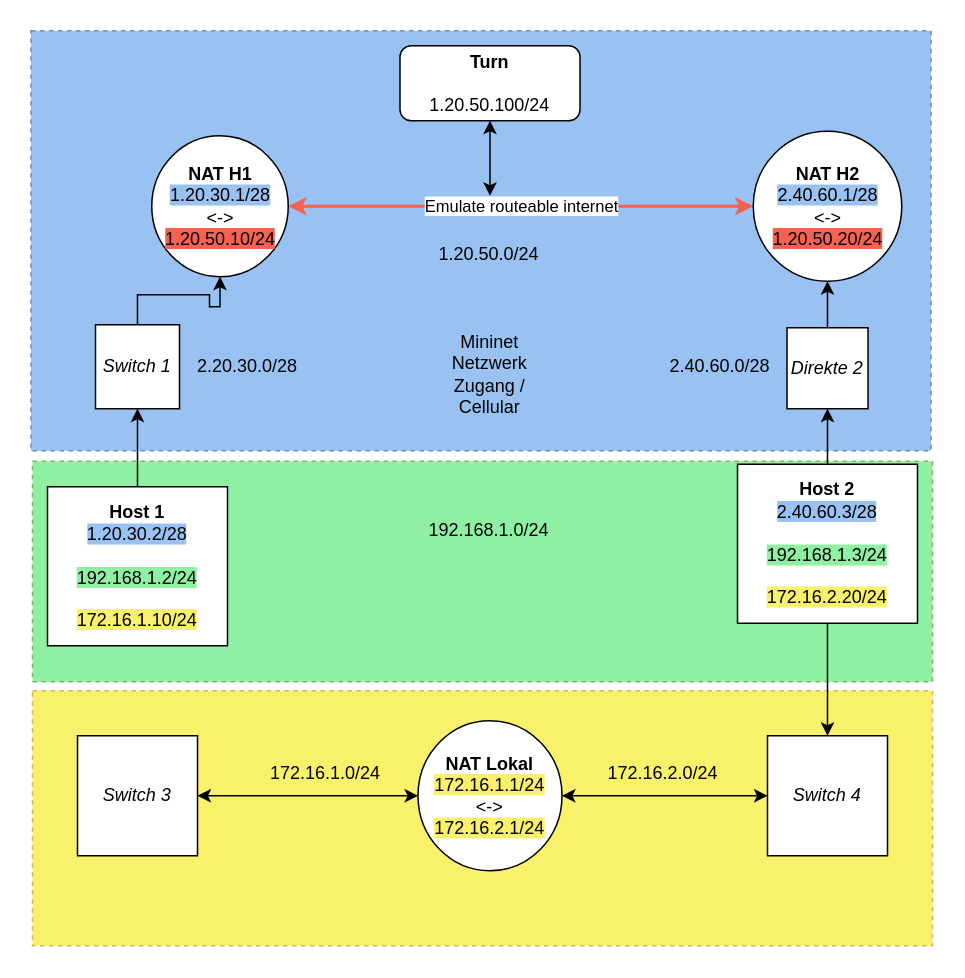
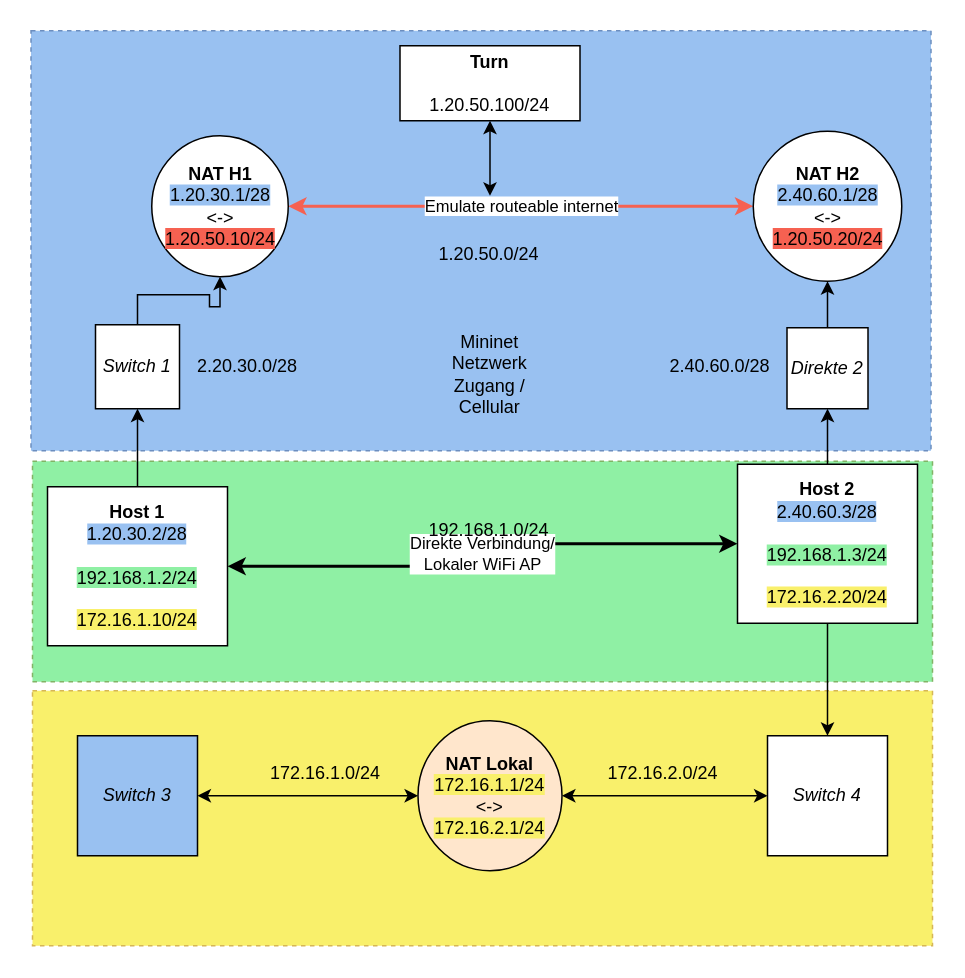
node "Turn 1.20.50.100/24": shape rounded rectangle -> rectangle
edge "Host 2 2.40.60.3/28 192.168.1.3/24 172.16.2.20/24" -- "Host 1 1.20.30.2/28 192.168.1.2/24 172.16.1.10/24": added, label "Direkte Verbindung/ Lokaler WiFi AP"
node "Switch 3": fillcolor #ffffff -> #99c1f1
node "NAT Lokal 172.16.1.1/24 <-> 172.16.2.1/24": fillcolor #ffffff -> #ffe6cc
